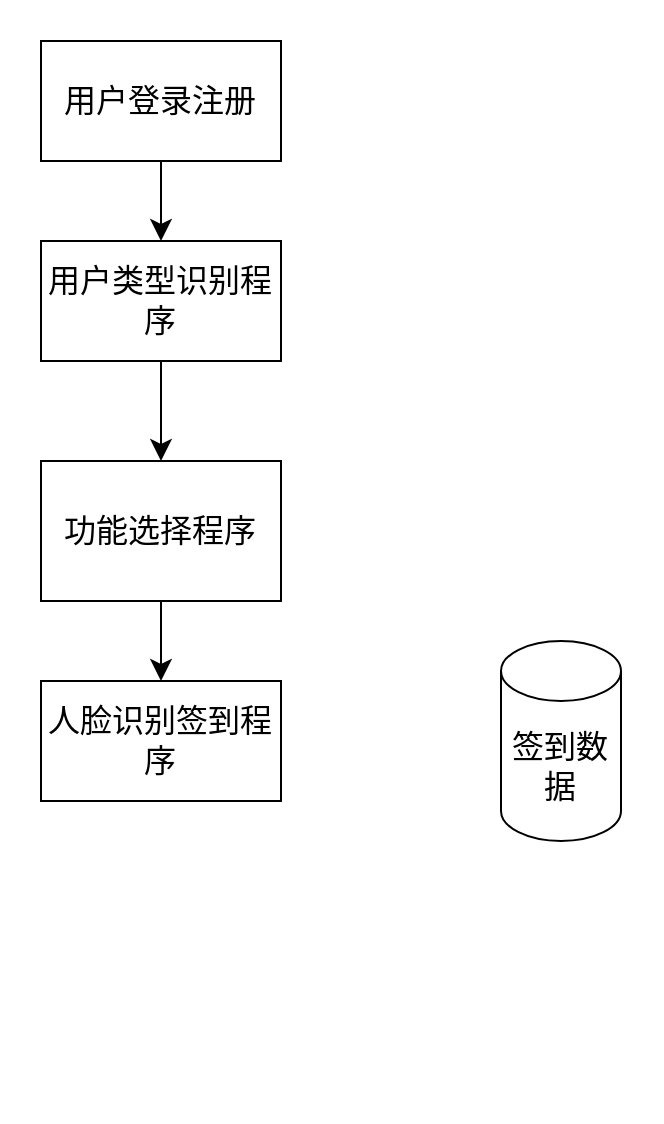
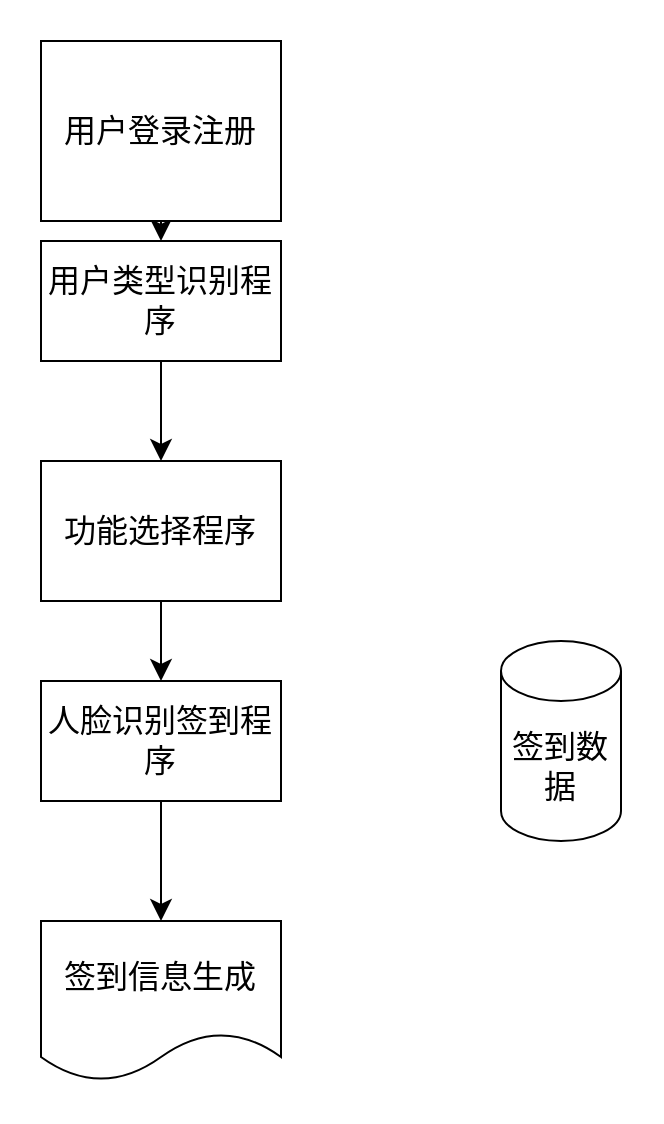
node "用户登录注册": size 240x120 -> 240x180
edge "人脸识别签到程序" -> "签到信息生成": added
node "签到信息生成": added
